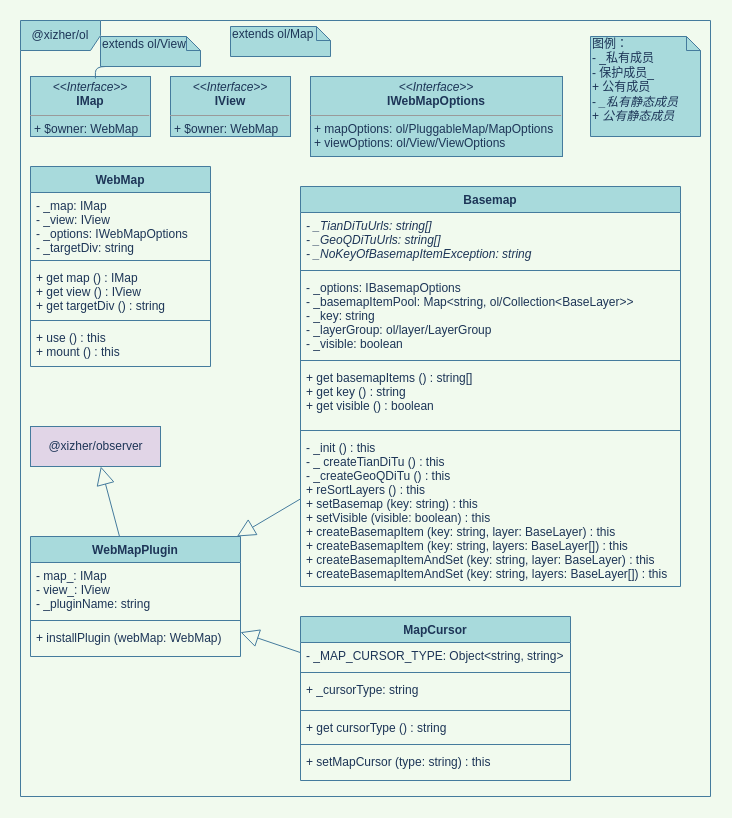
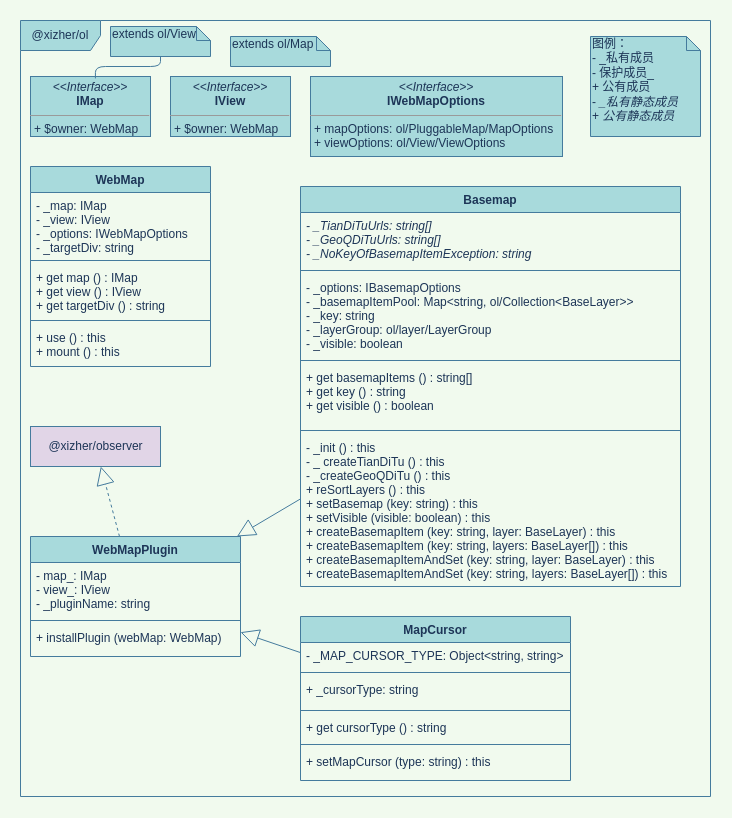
node "extends ol/Map": moved (281, 42) -> (281, 52)
node "extends ol/View": moved (151, 52) -> (161, 42)
edge "WebMapPlugin" -> "@xizher/observer": style solid -> dashed
